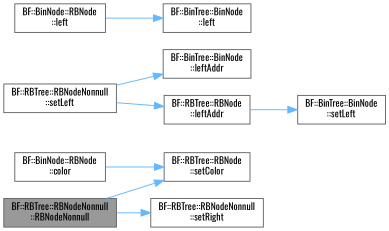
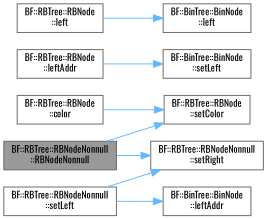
node "BF::BinNode::RBNode ::left": label "BF::BinNode::RBNode ::left" -> "BF::RBTree::RBNode ::left"
edge "BF::RBTree::RBNodeNonnull ::setLeft" -> "BF::RBTree::RBNode ::leftAddr": now "BF::RBTree::RBNodeNonnull ::setLeft" -> "BF::RBTree::RBNodeNonnull ::setRight"
node "BF::BinNode::RBNode ::color": label "BF::BinNode::RBNode ::color" -> "BF::RBTree::RBNode ::color"
